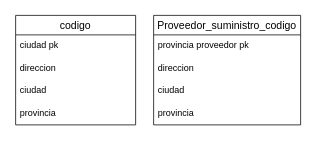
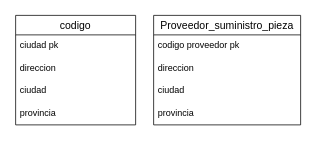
node "Proveedor_suministro_codigo": label "Proveedor_suministro_codigo" -> "Proveedor_suministro_pieza"
node "provincia proveedor pk": label "provincia proveedor pk" -> "codigo proveedor pk"
